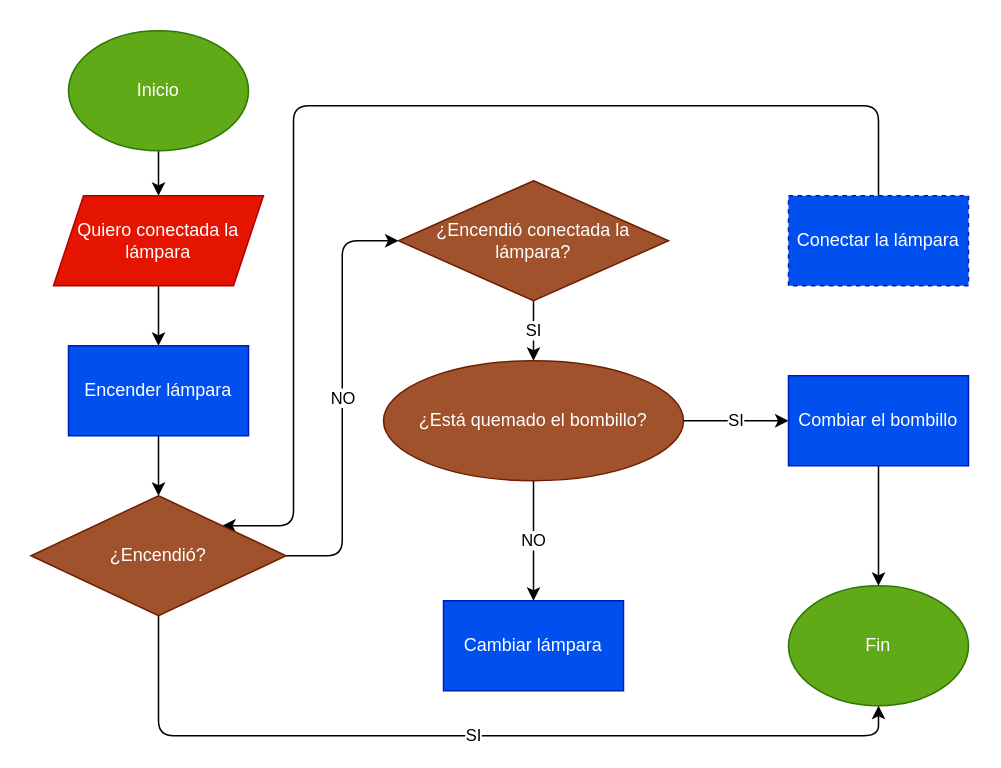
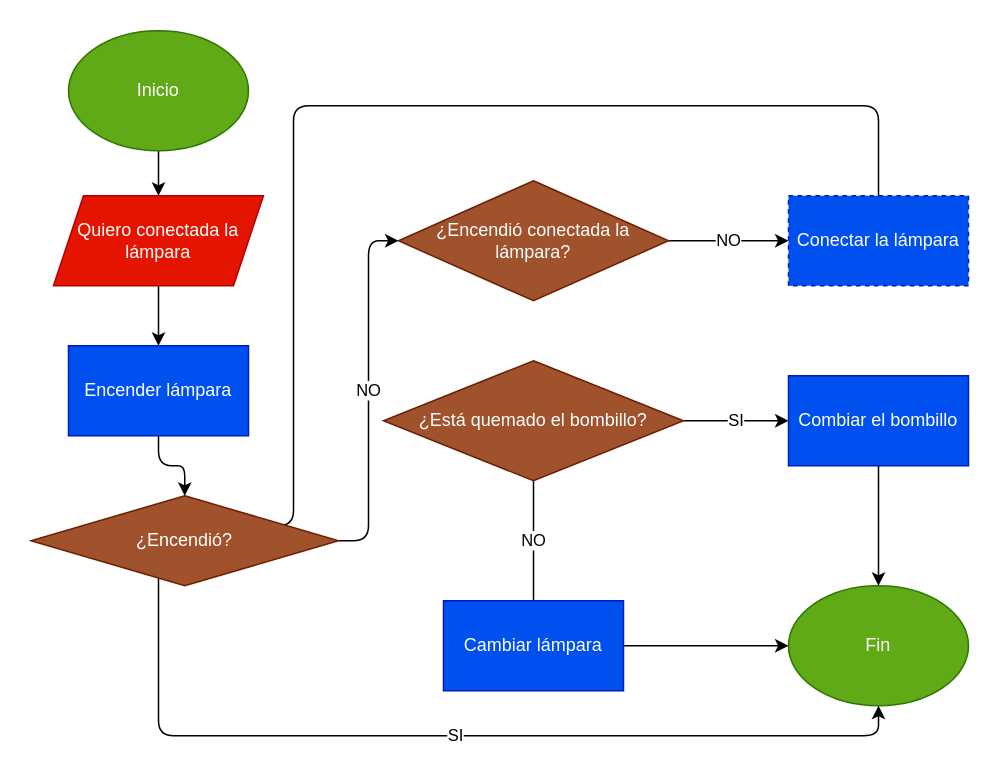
edge "¿Encendió conectada la lámpara?" -> "Conectar la lámpara": added, label "NO"
edge "¿Encendió conectada la lámpara?" -> "¿Está quemado el bombillo?": removed, label "SI"
node "¿Está quemado el bombillo?": shape ellipse -> diamond
node "¿Encendió?": size 255x120 -> 308x90
edge "¿Está quemado el bombillo?" -> "Cambiar lámpara": arrowhead classic -> none
edge "Cambiar lámpara" -> "Fin": added
